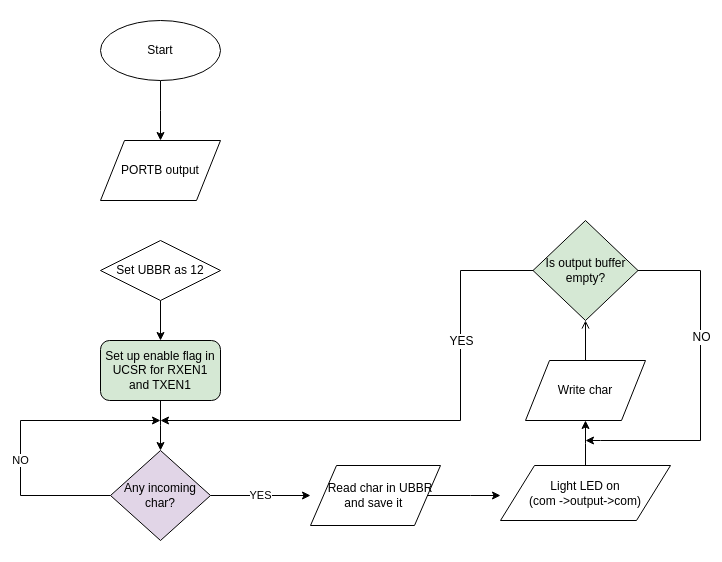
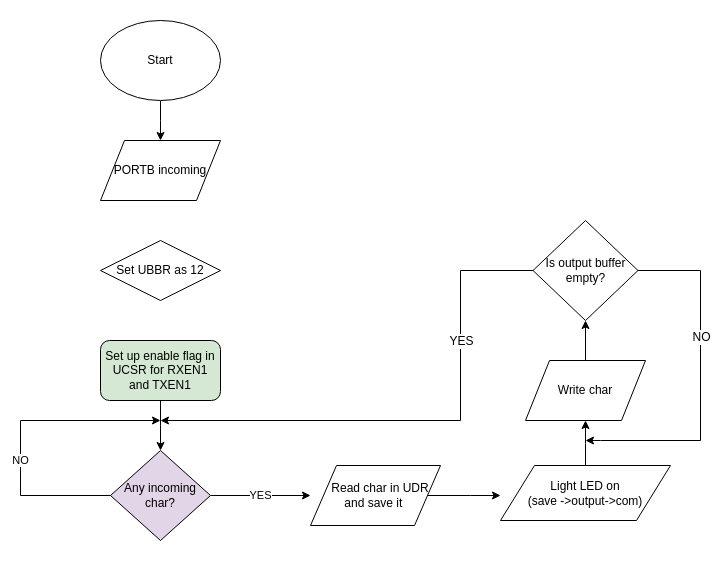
node "Start": size 120x60 -> 120x80
node "PORTB output": label "PORTB output" -> "PORTB incoming"
node "Is output buffer empty?": fillcolor #d5e8d4 -> #ffffff
edge "Set UBBR as 12" -> "Set up enable flag in UCSR for RXEN1 and TXEN1": removed
edge "Write char" -> "Is output buffer empty?": arrowhead open -> classic
node "Light LED on (com ->output->com)": label "Light LED on (com ->output->com)" -> "Light LED on (save ->output->com)"
node "Read char in UBBR and save it": label "Read char in UBBR and save it" -> "Read char in UDR and save it"
